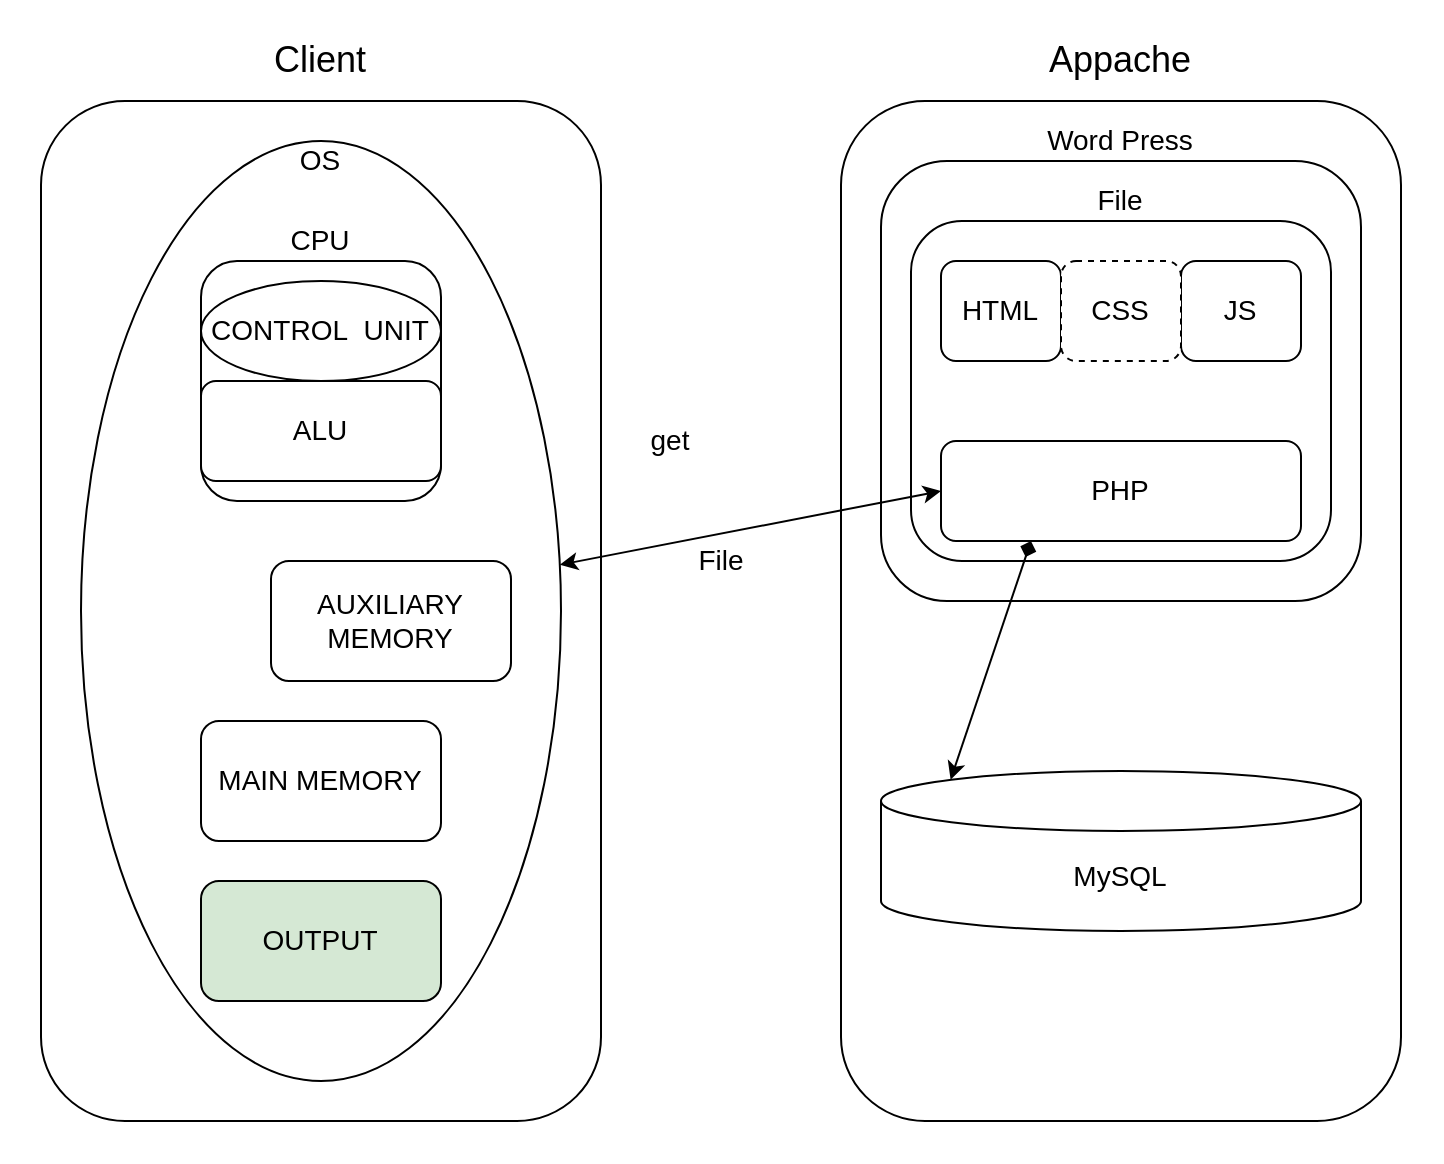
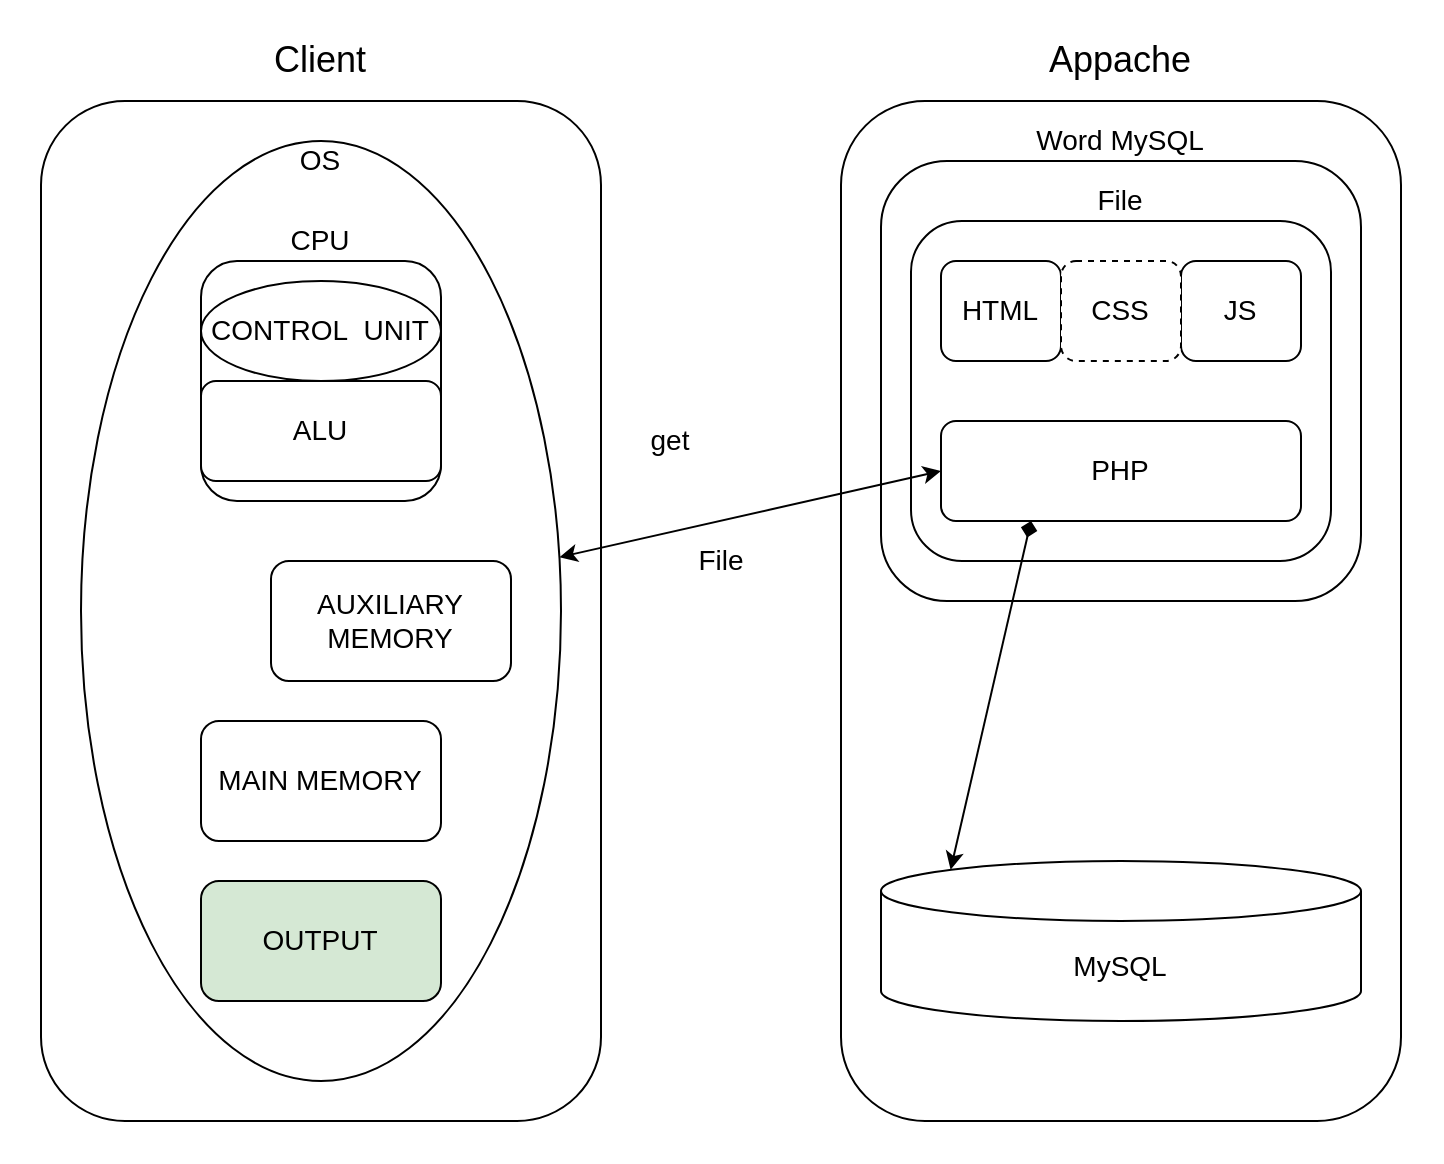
node "Word Press": label "Word Press" -> "Word MySQL"
node "PHP": moved (1121, 491) -> (1121, 471)
node "MySQL": moved (1121, 851) -> (1121, 941)
